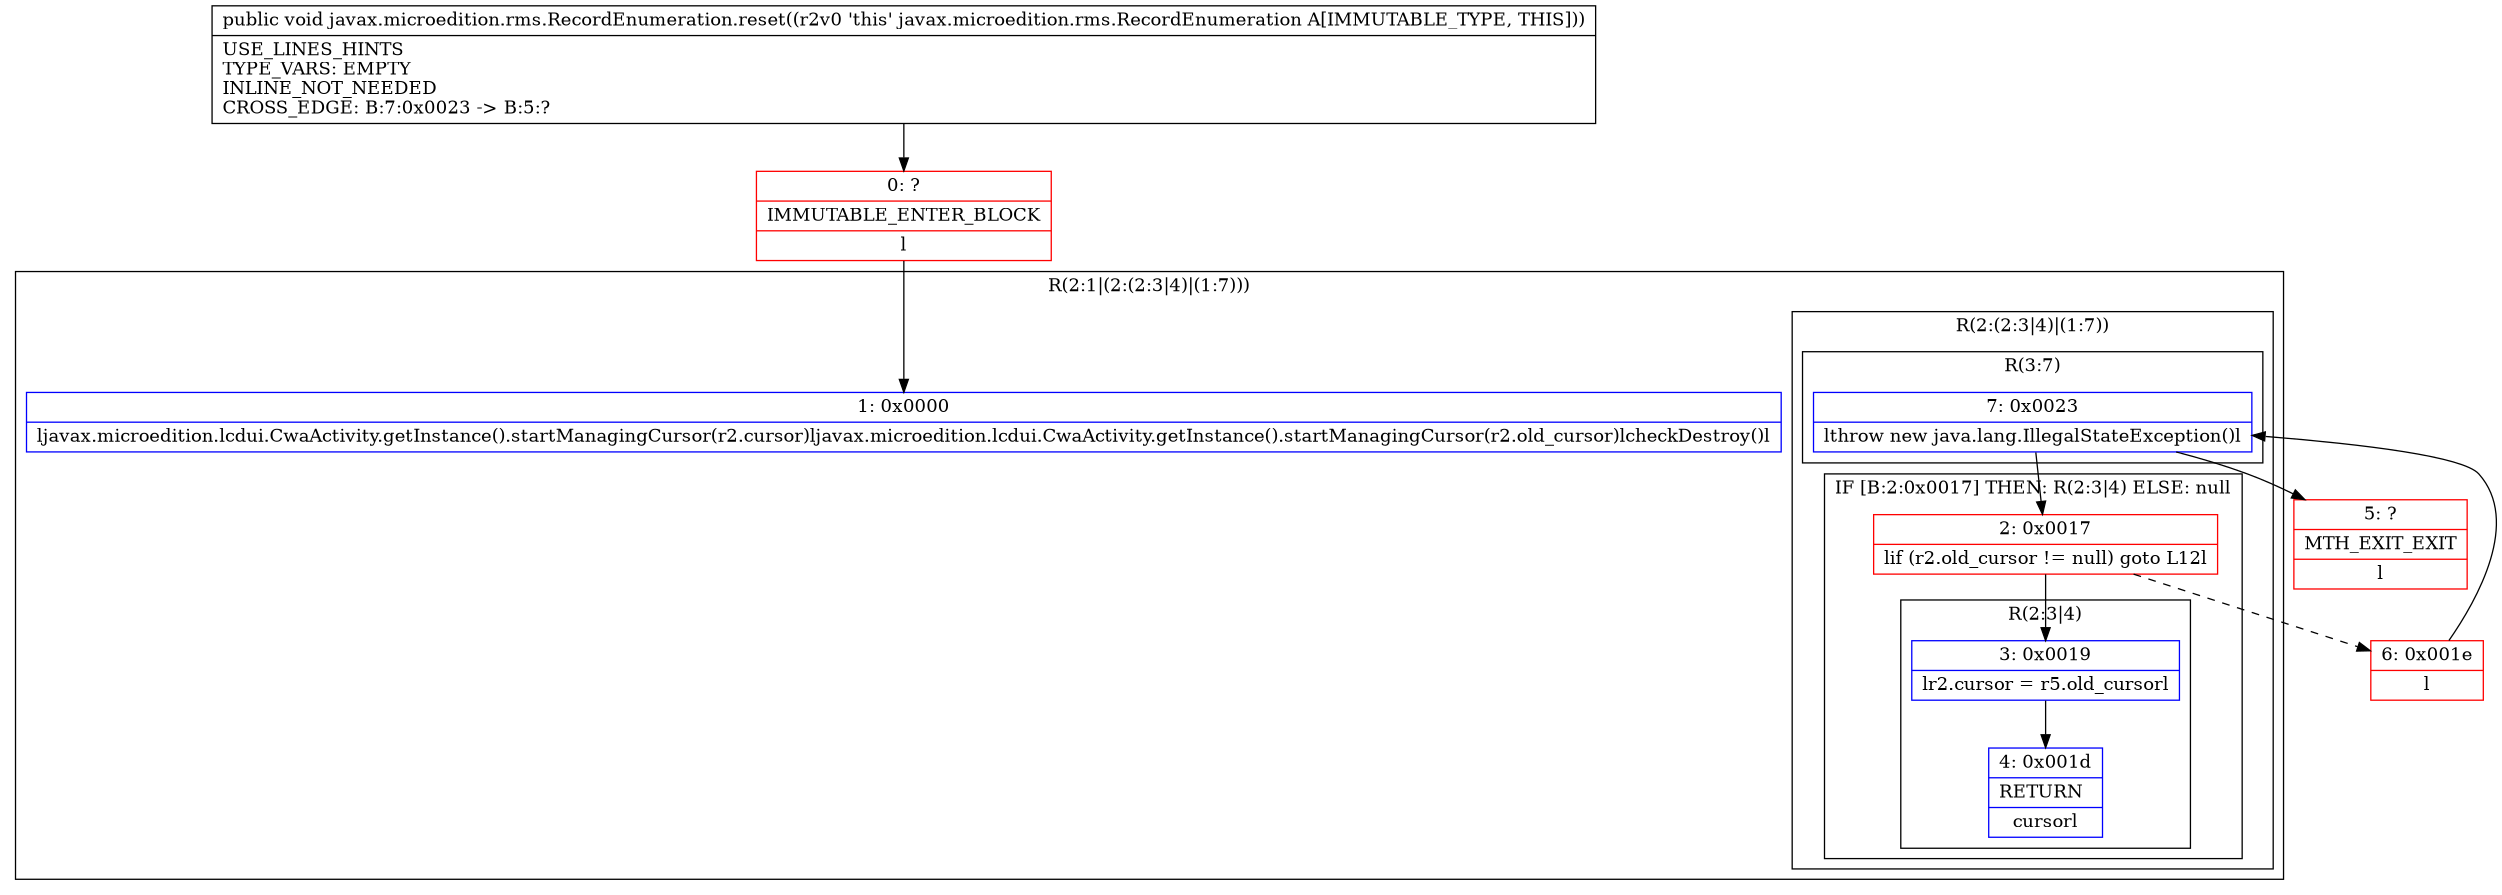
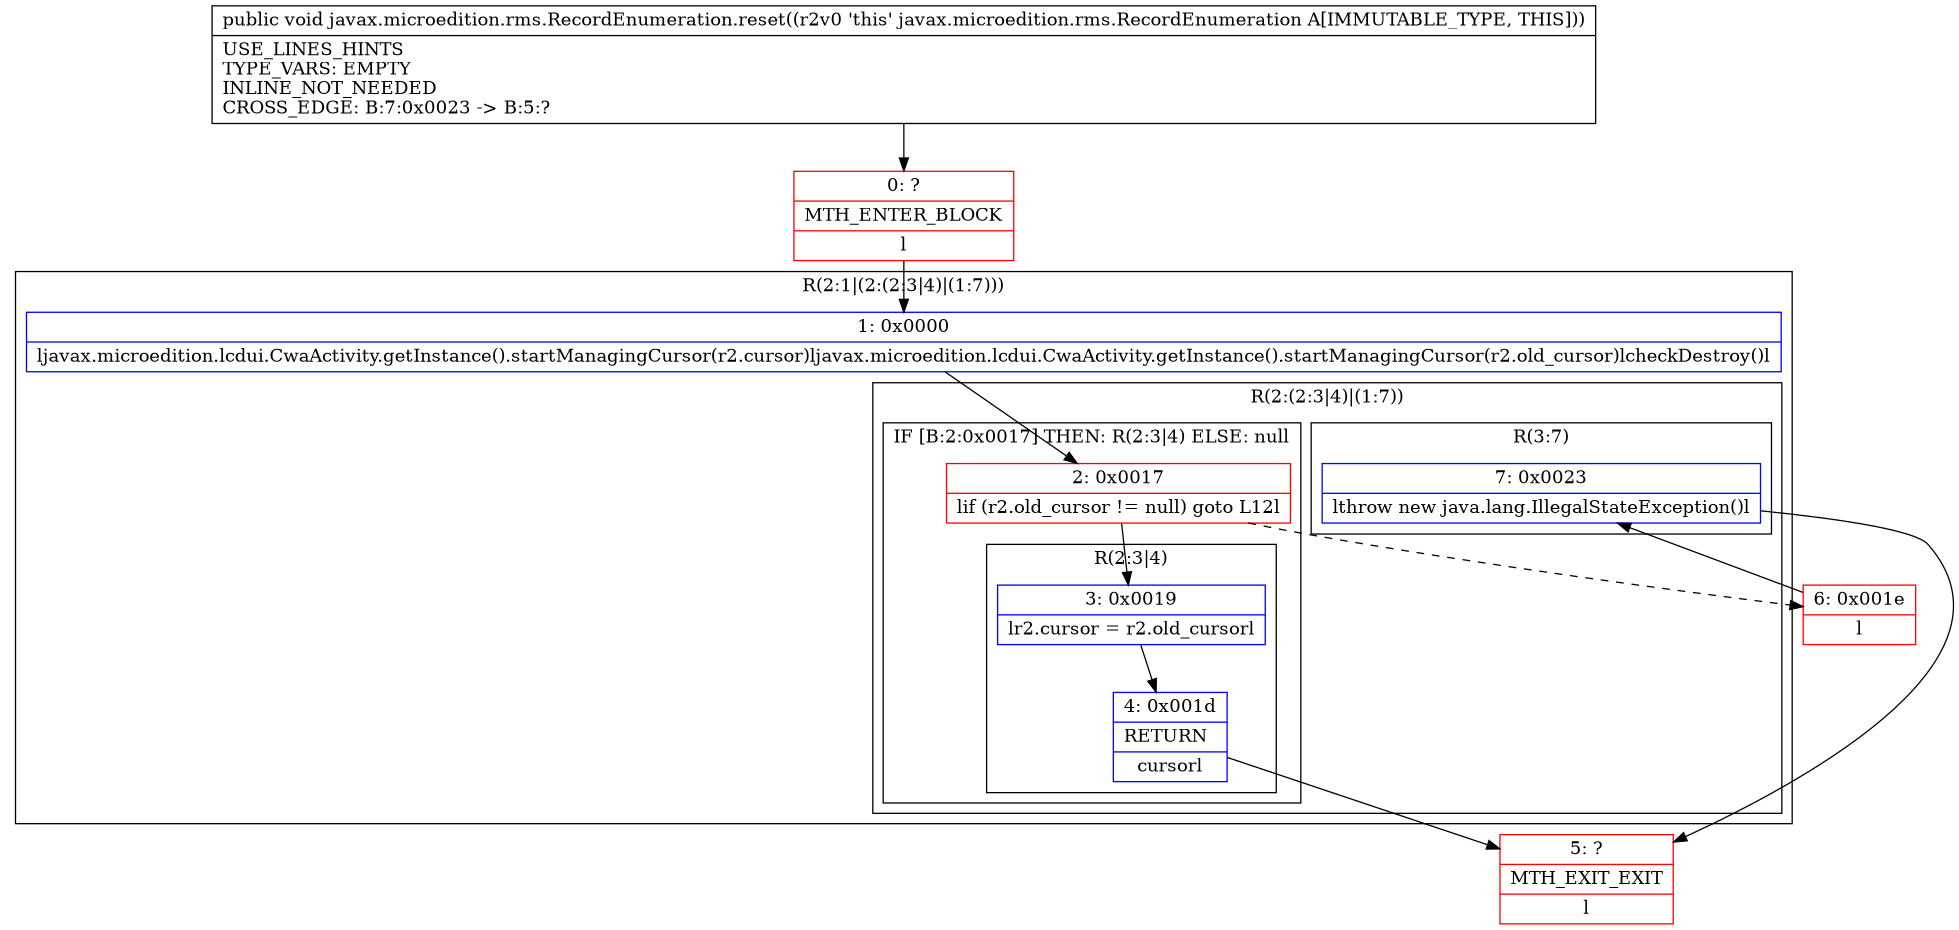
node "0: ?": text "IMMUTABLE_ENTER_BLOCK" -> "MTH_ENTER_BLOCK"
edge "7: 0x0023" -> "2: 0x0017": now "1: 0x0000" -> "2: 0x0017"
node "3: 0x0019": text "lr2.cursor = r5.old_cursorl" -> "lr2.cursor = r2.old_cursorl"
edge "4: 0x001d" -> "5: ?": added
